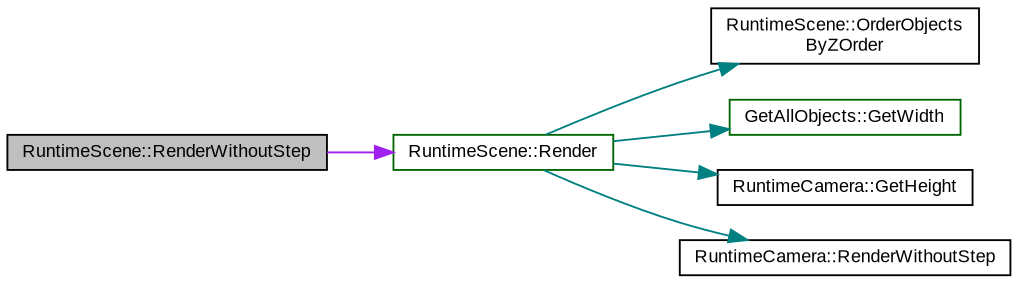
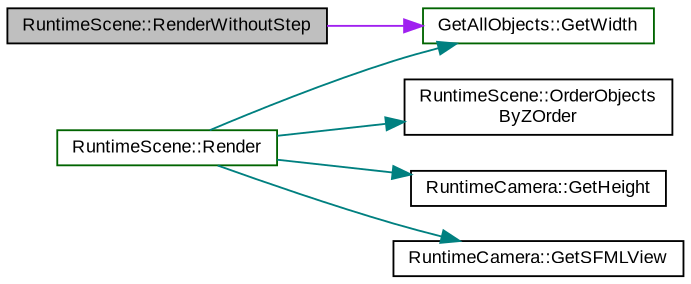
edge "RuntimeScene::RenderWithoutStep" -> "RuntimeScene::Render": now "RuntimeScene::RenderWithoutStep" -> "GetAllObjects::GetWidth"
node "RuntimeCamera::RenderWithoutStep": label "RuntimeCamera::RenderWithoutStep" -> "RuntimeCamera::GetSFMLView"
